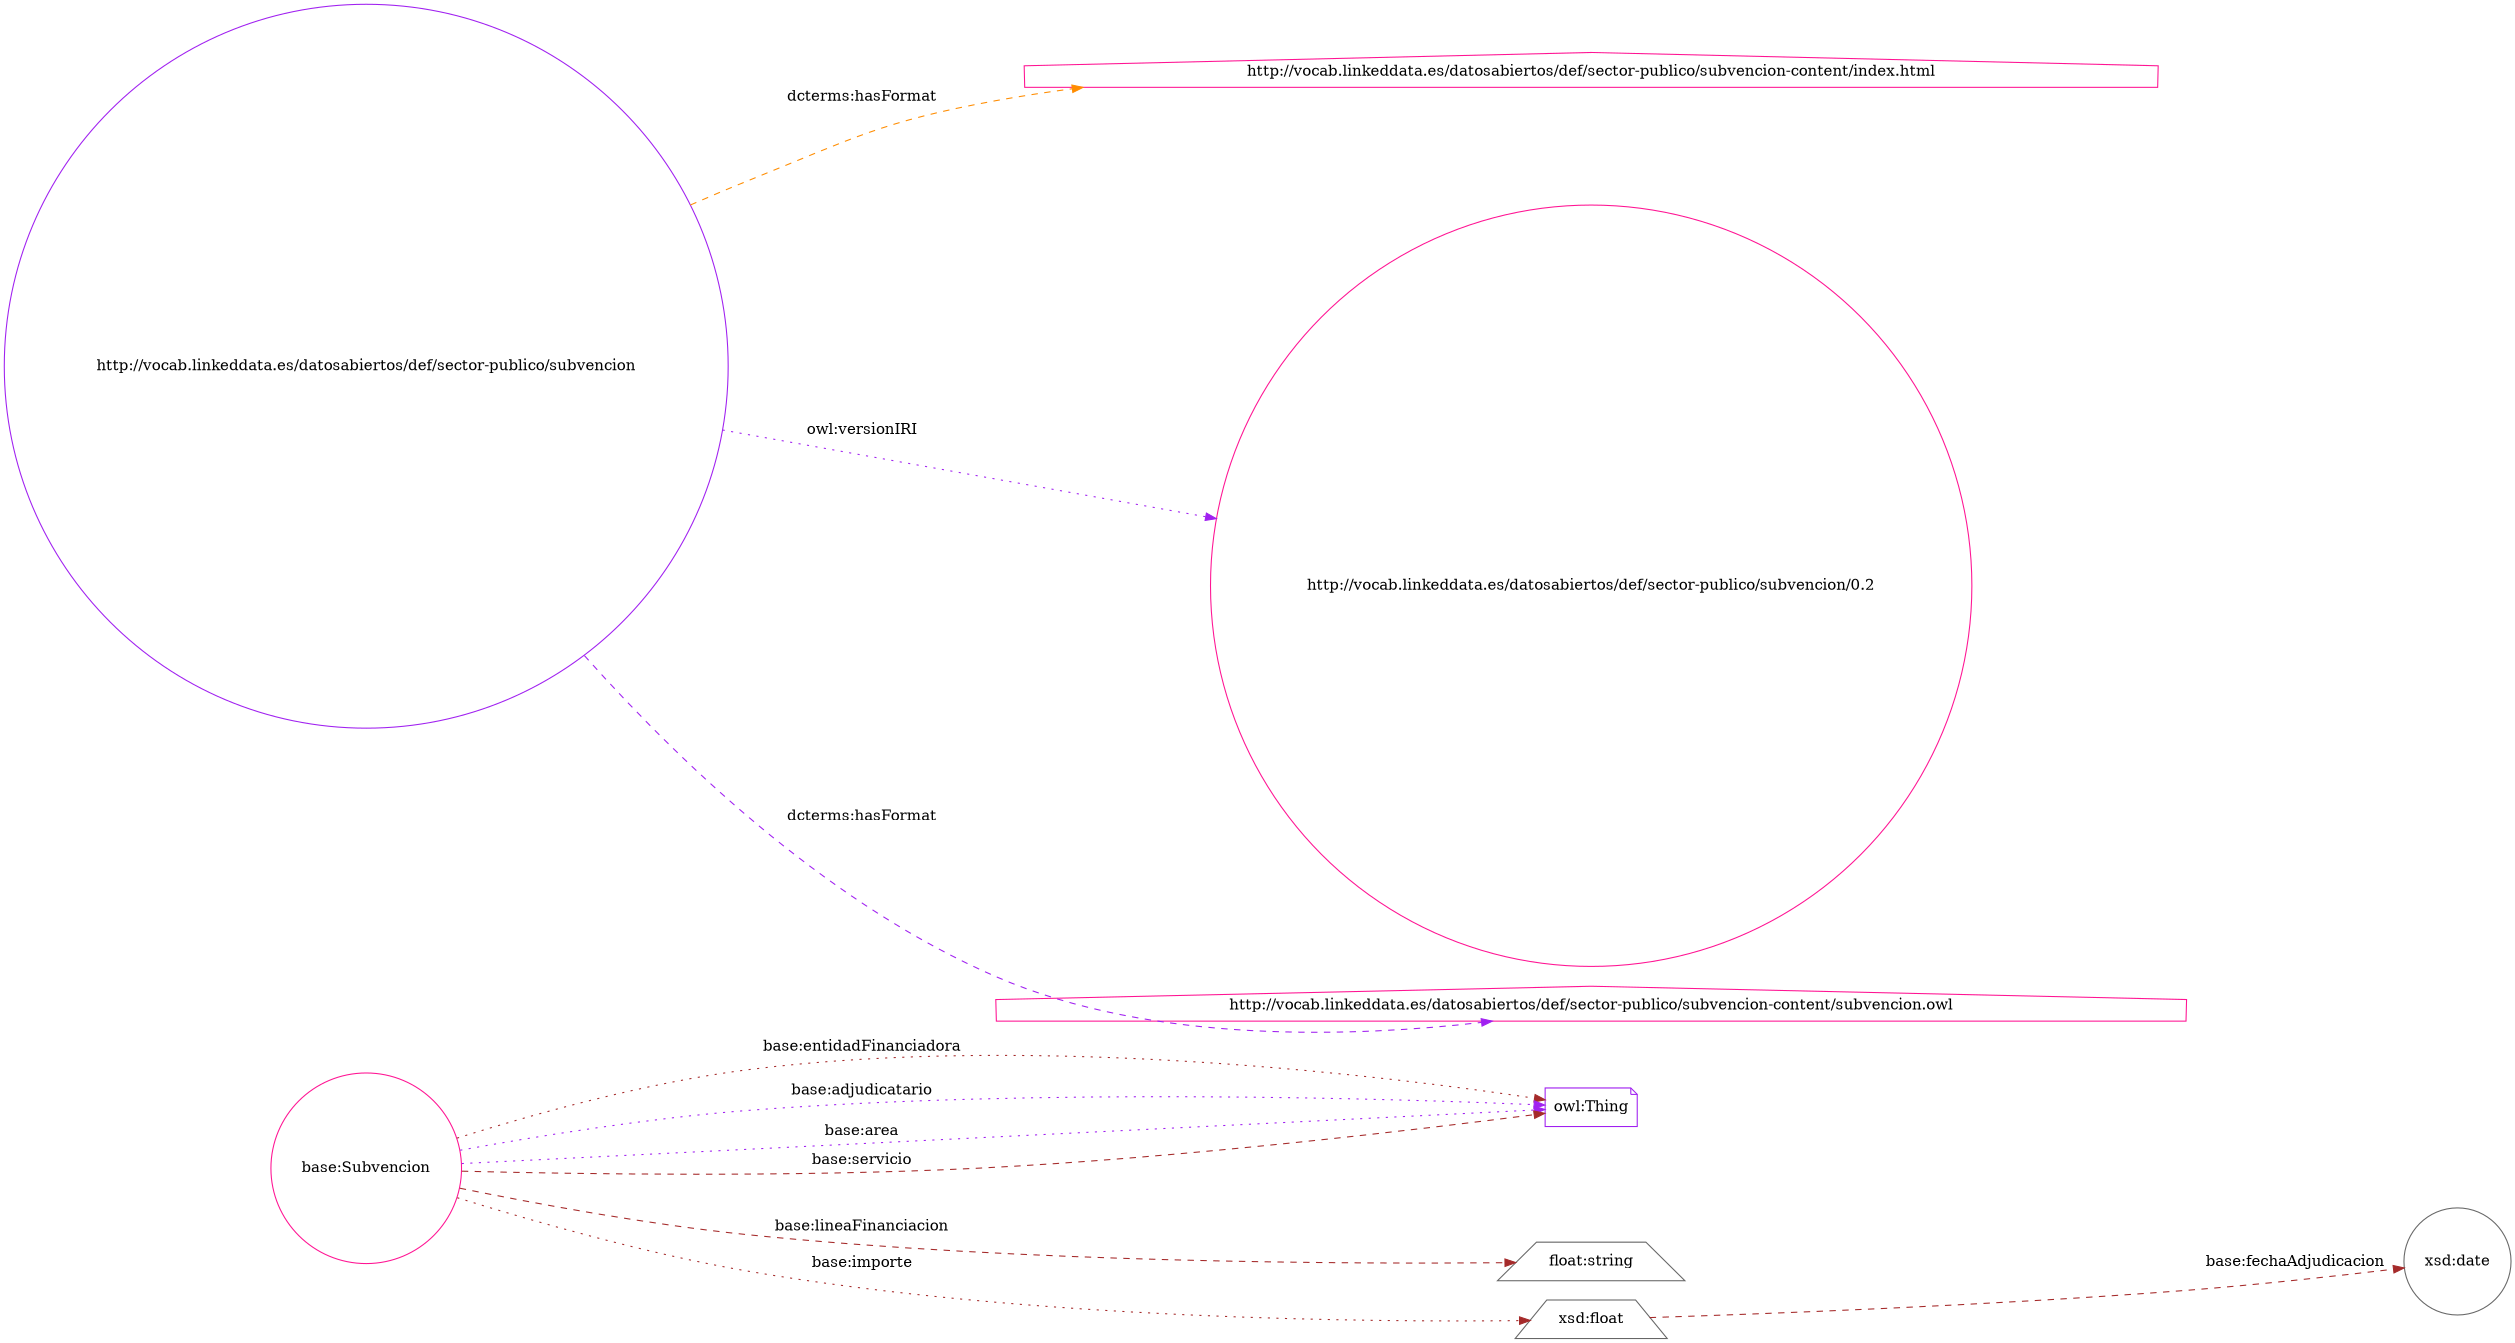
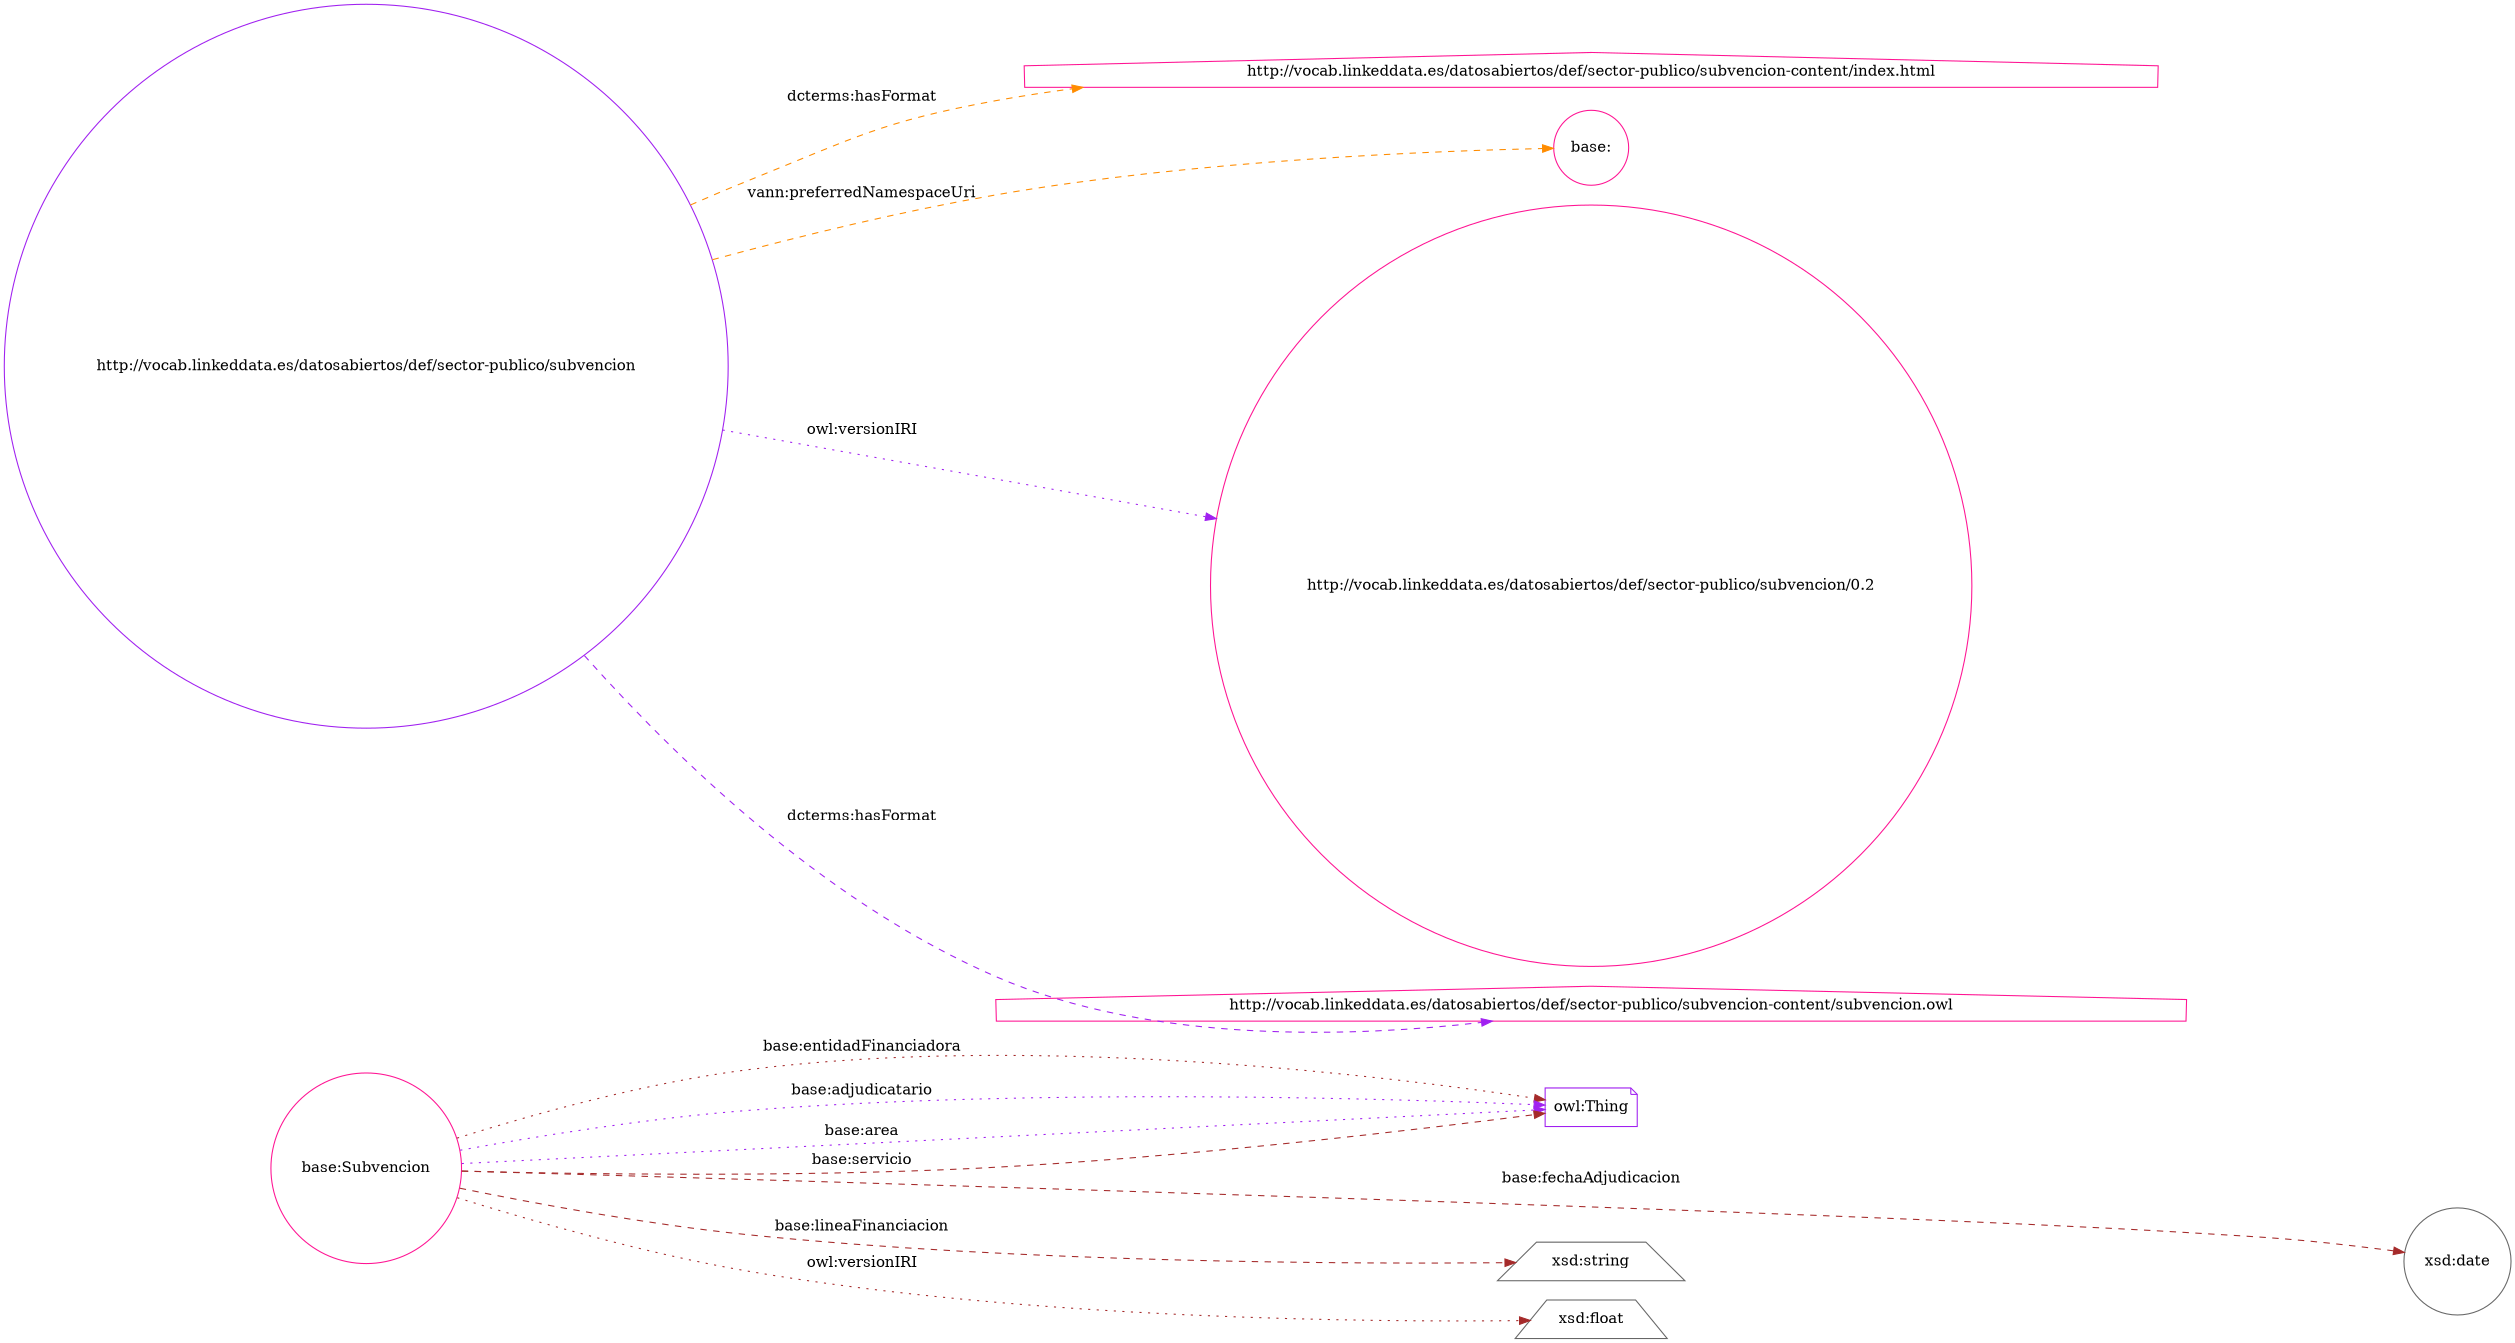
node "base:": added
node "float:string": label "float:string" -> "xsd:string"
edge "base:Subvencion" -> "xsd:float": label "base:importe" -> "owl:versionIRI"
edge "xsd:float" -> "xsd:date": now "base:Subvencion" -> "xsd:date"
